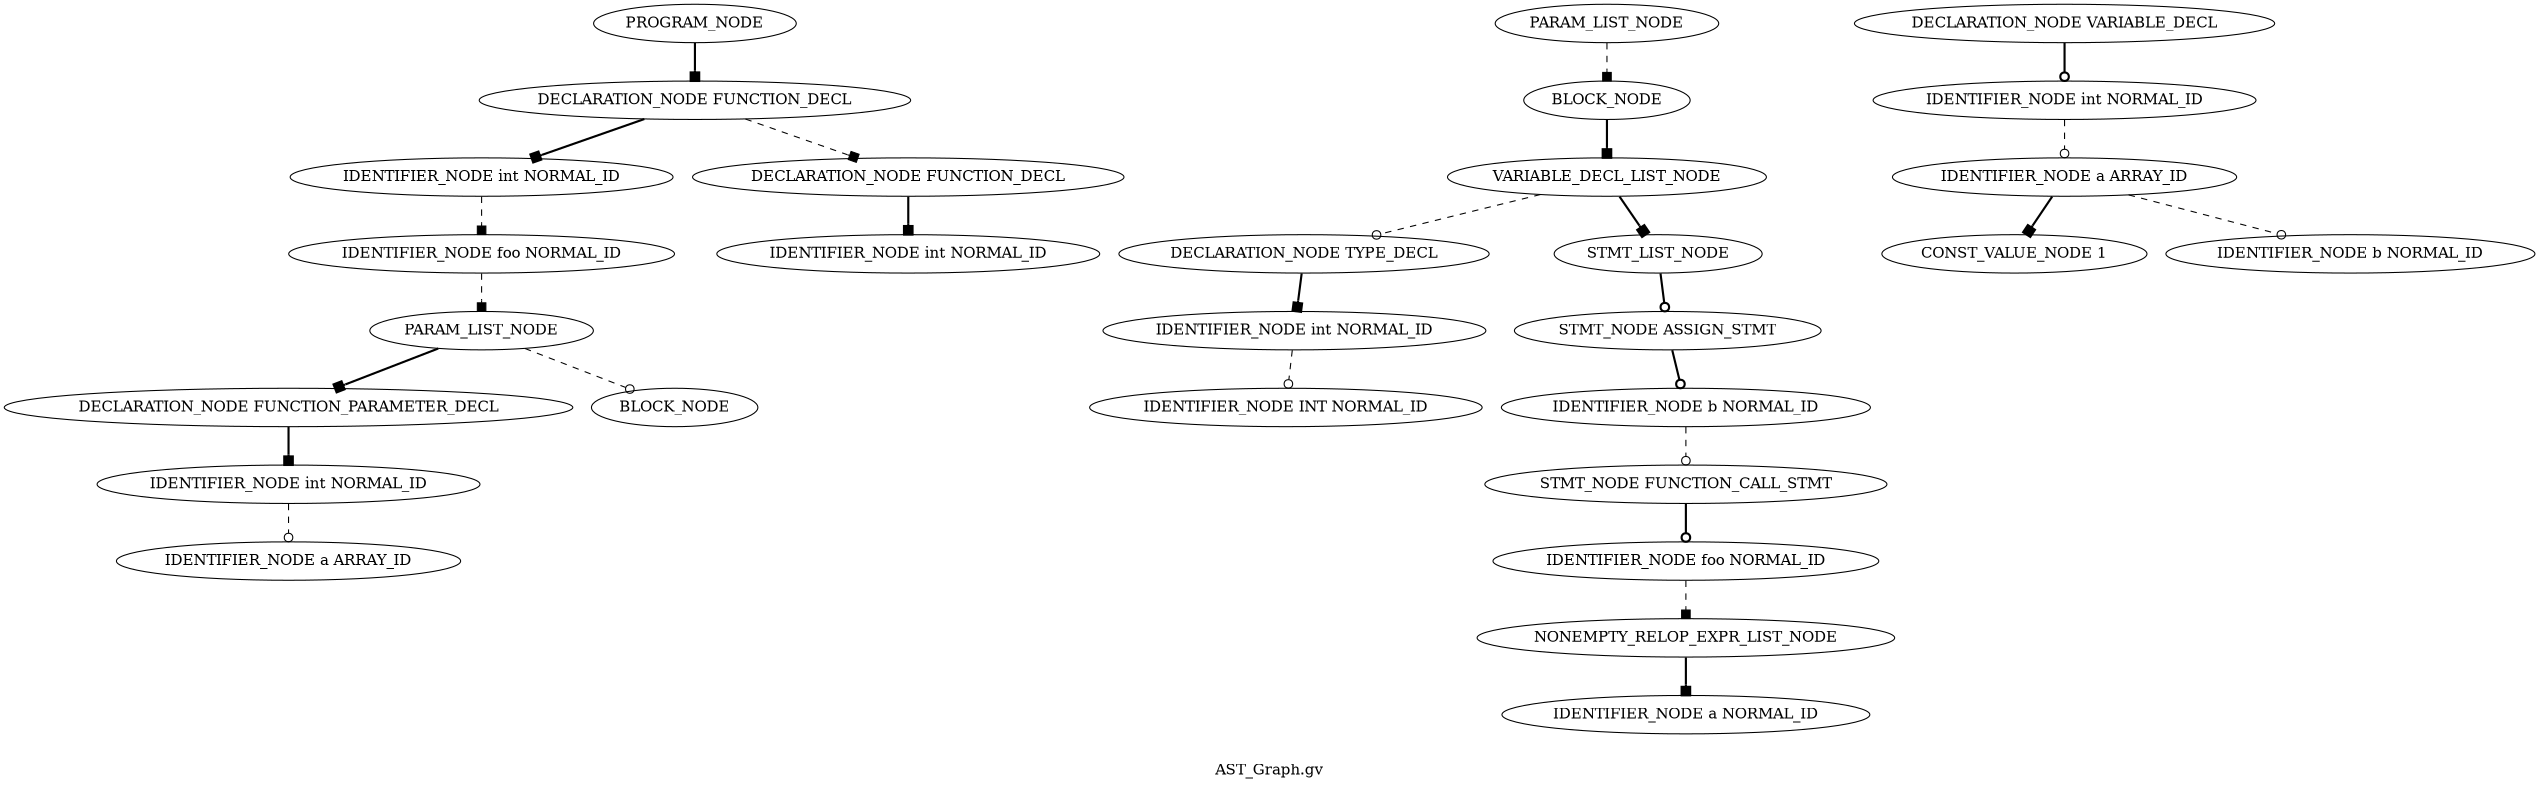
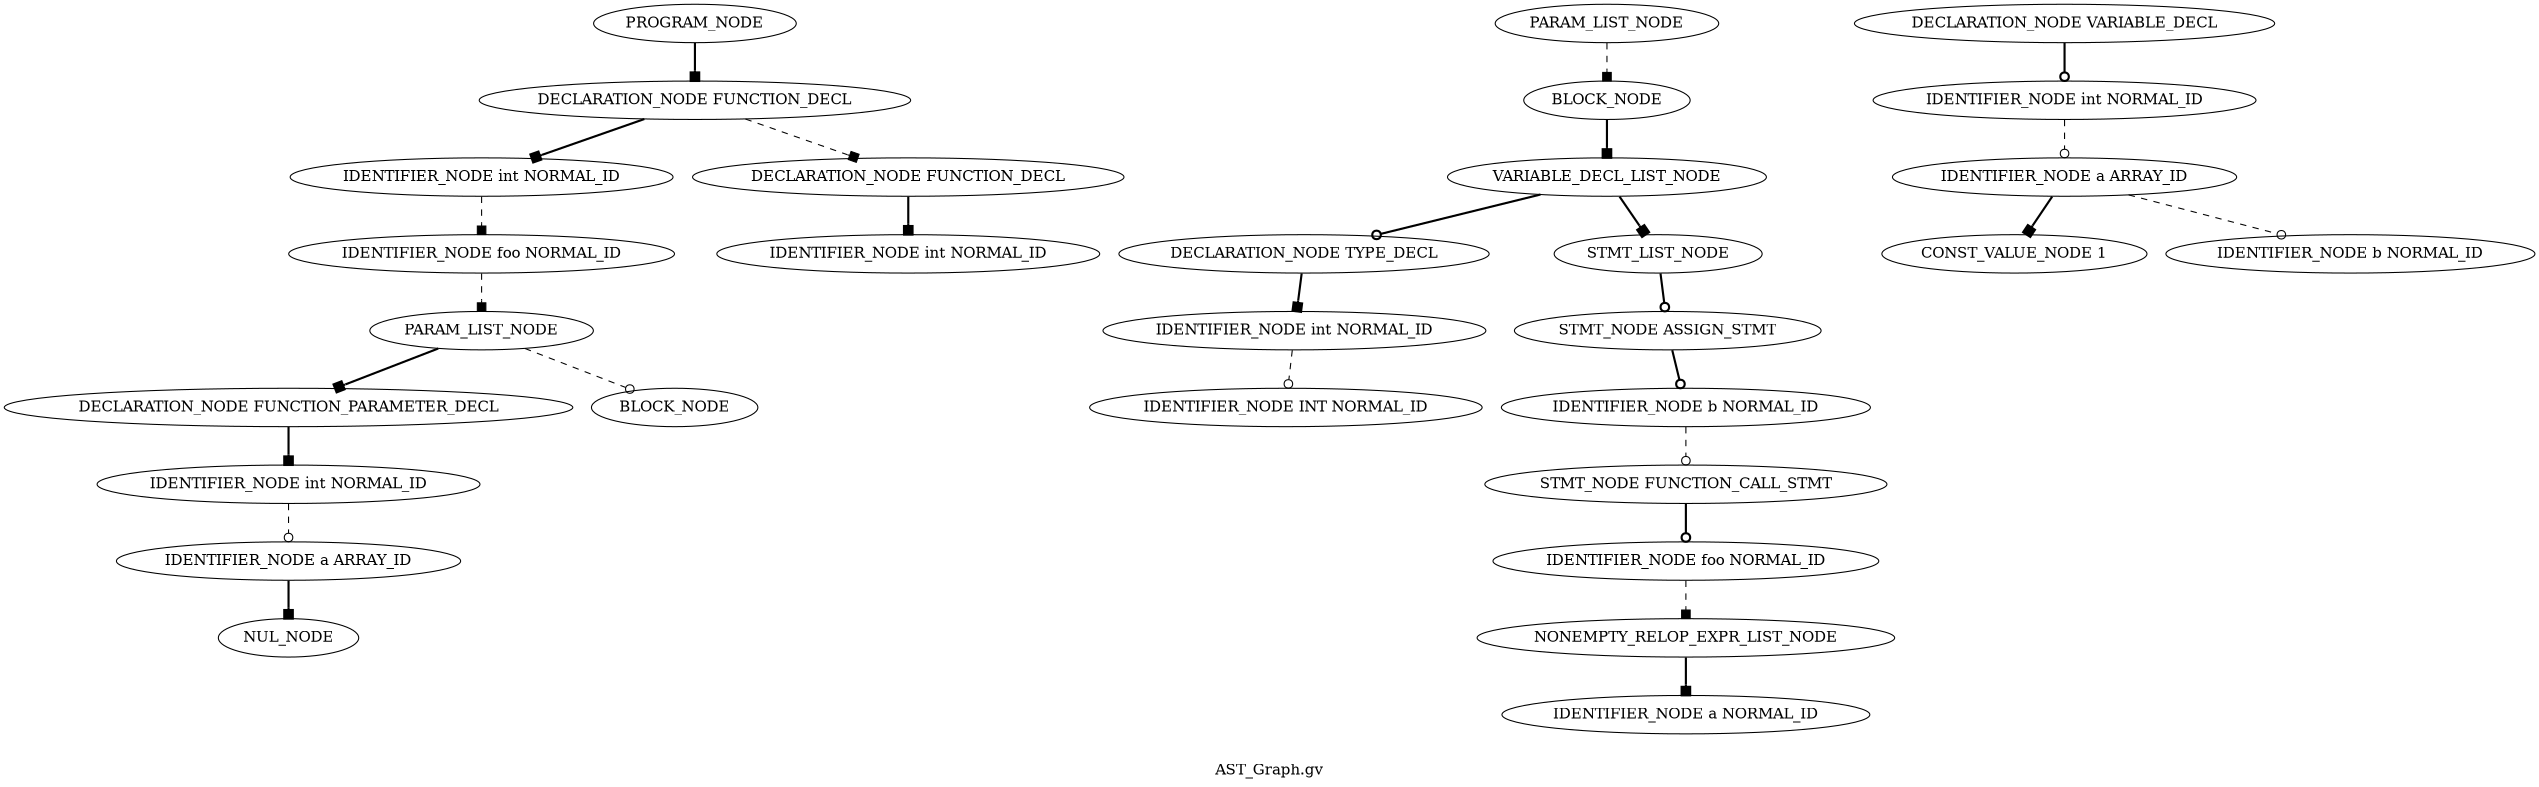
edge "VARIABLE_DECL_LIST_NODE" -> "DECLARATION_NODE TYPE_DECL": style dashed -> bold
node "NUL_NODE": added
